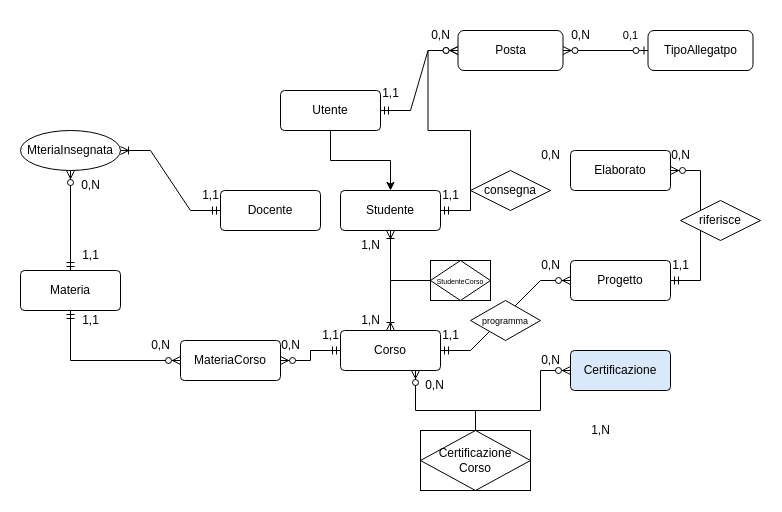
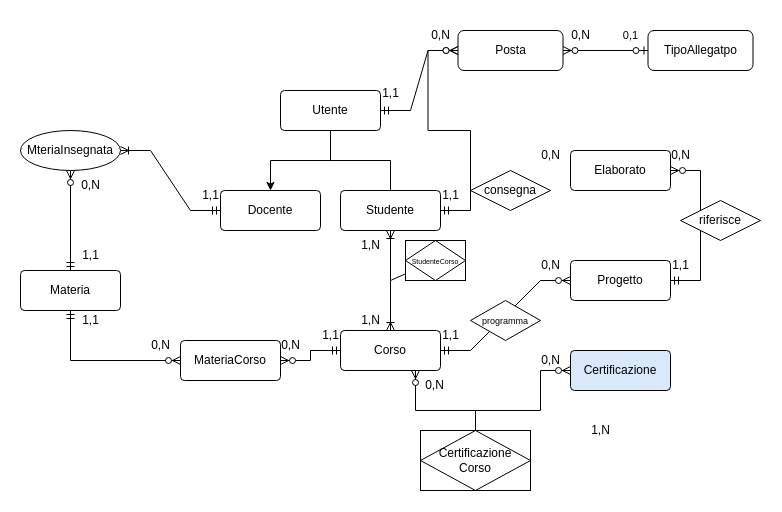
edge "Utente" -> "Docente": added
edge "Utente" -> "Studente": arrowhead classic -> none
node "StudenteCorso": moved (461, 281) -> (436, 261)
